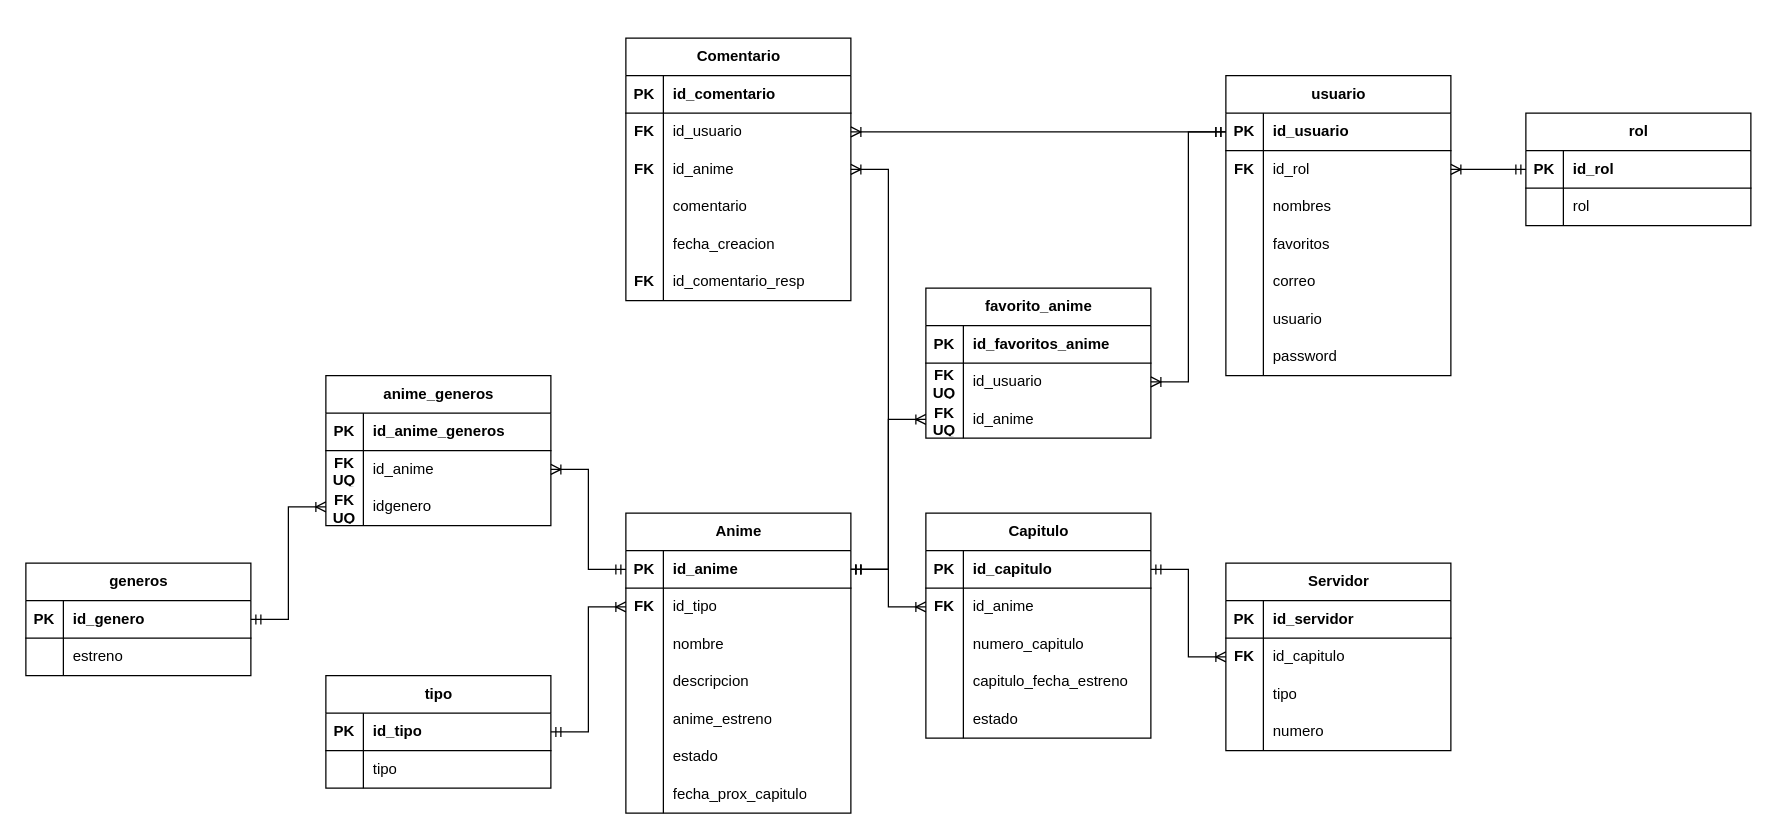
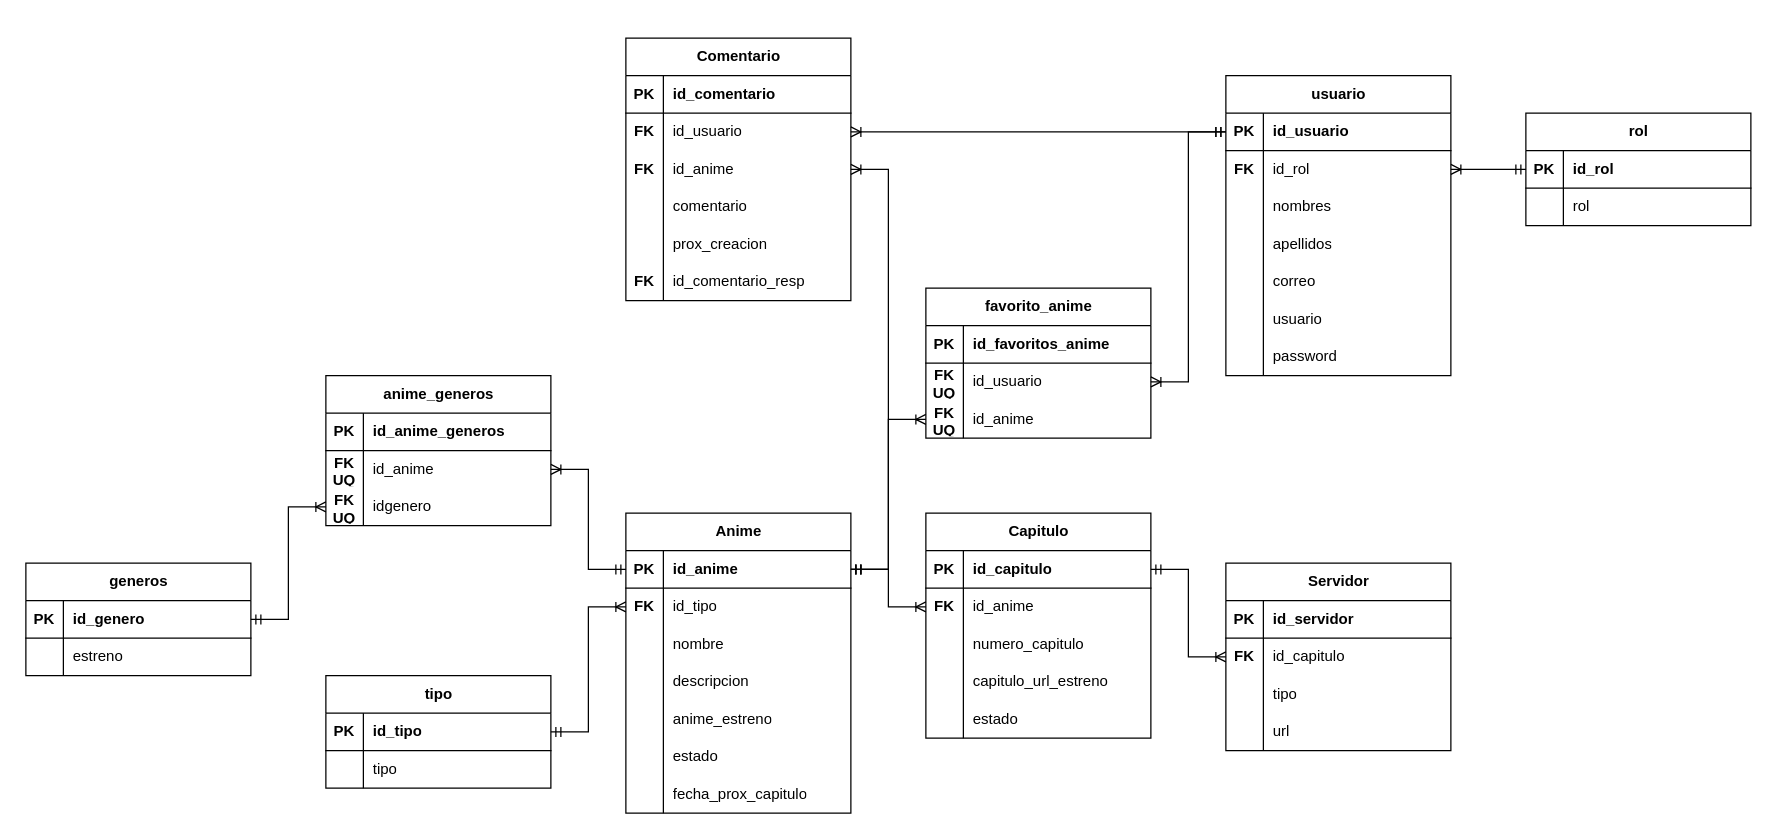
node "fecha_creacion": label "fecha_creacion" -> "prox_creacion"
node "favoritos": label "favoritos" -> "apellidos"
node "capitulo_fecha_estreno": label "capitulo_fecha_estreno" -> "capitulo_url_estreno"
node "numero": label "numero" -> "url"
